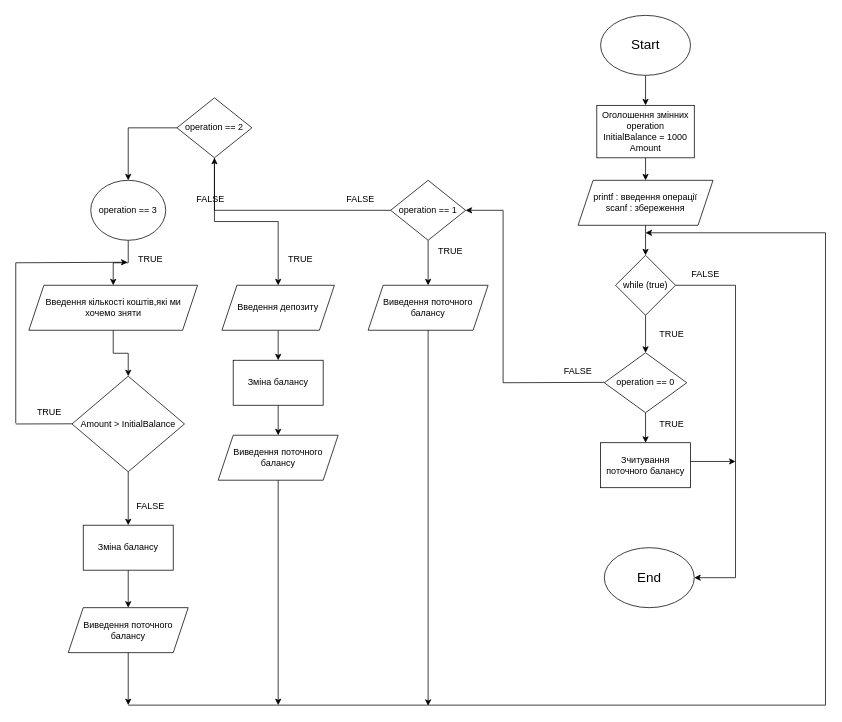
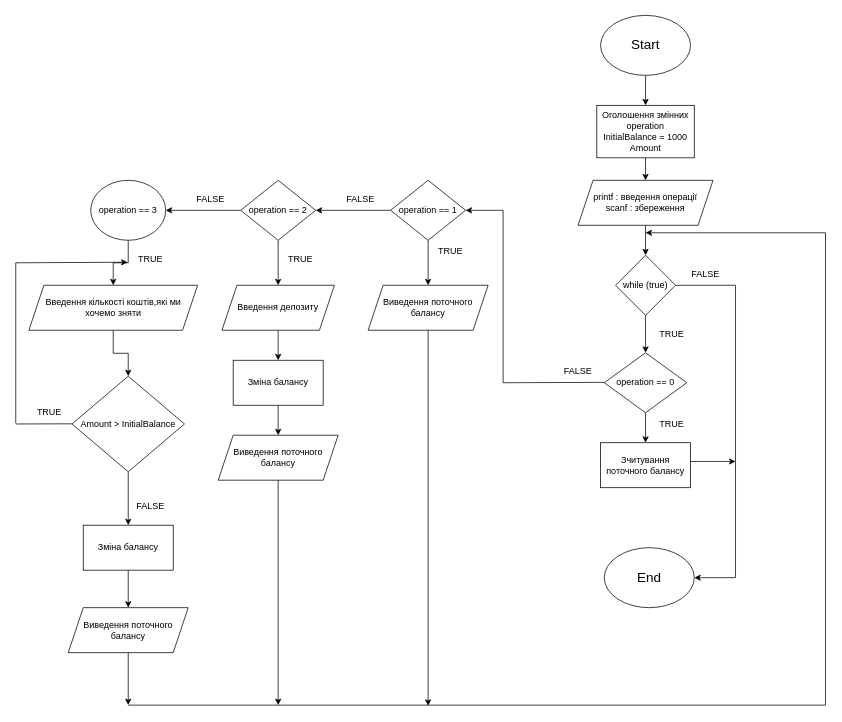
node "operation == 2": moved (214, 128) -> (278, 210)
